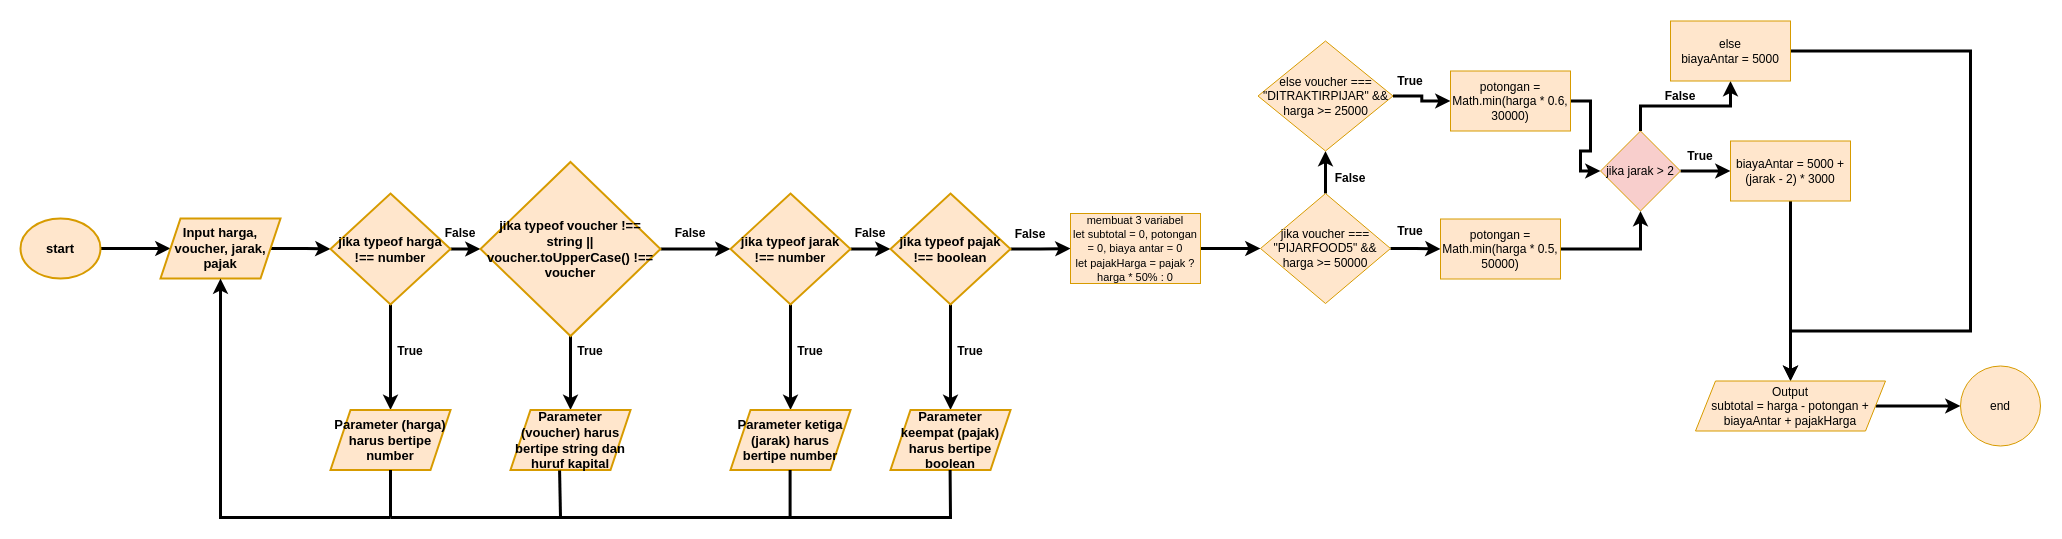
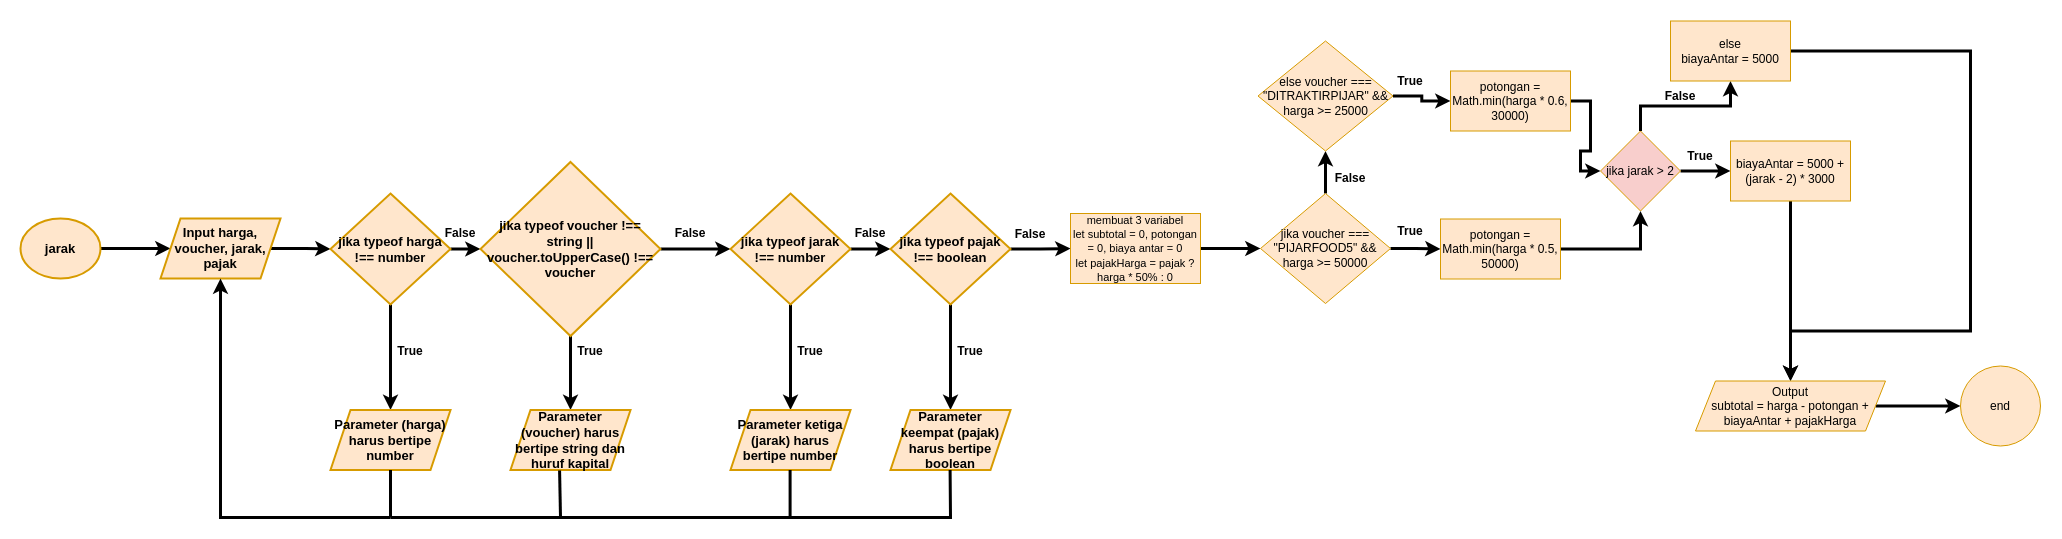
node "start": label "start" -> "jarak"
